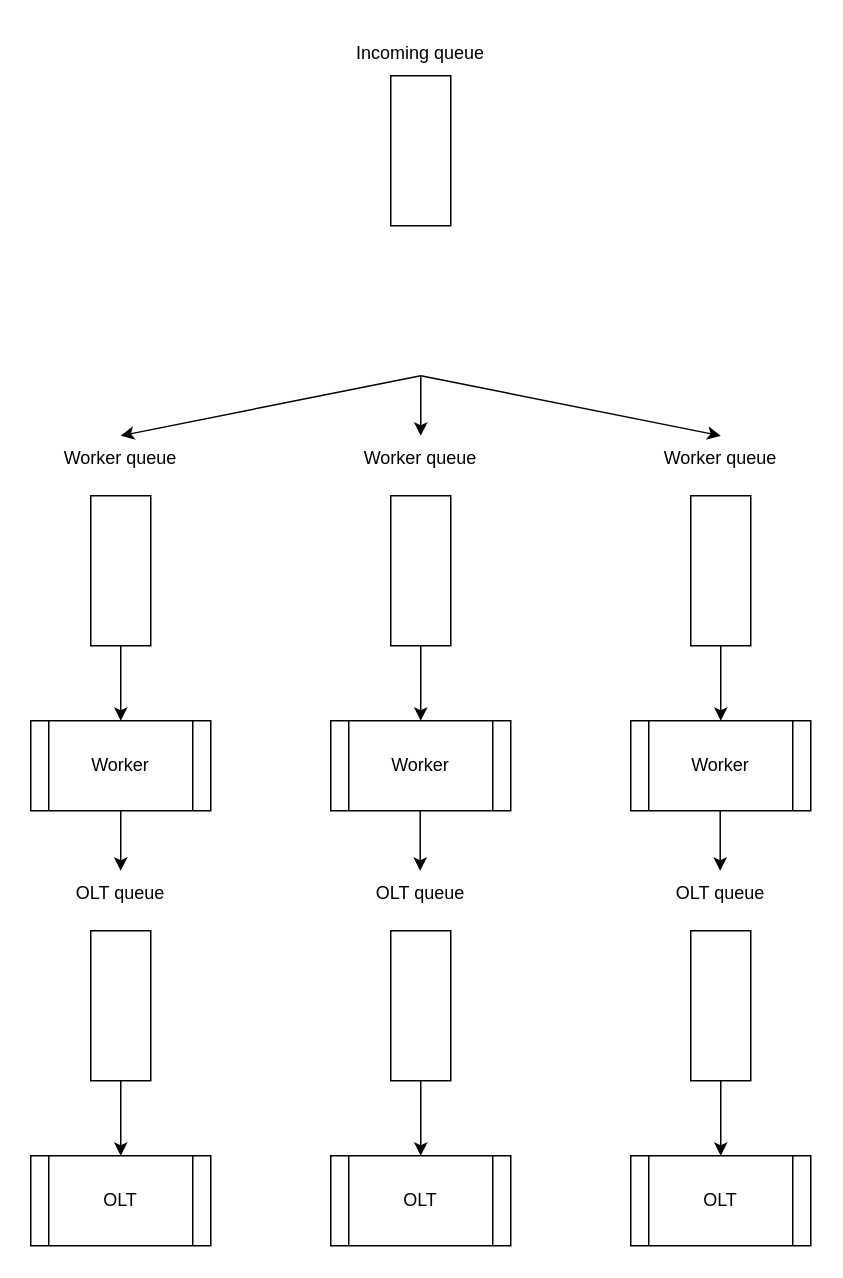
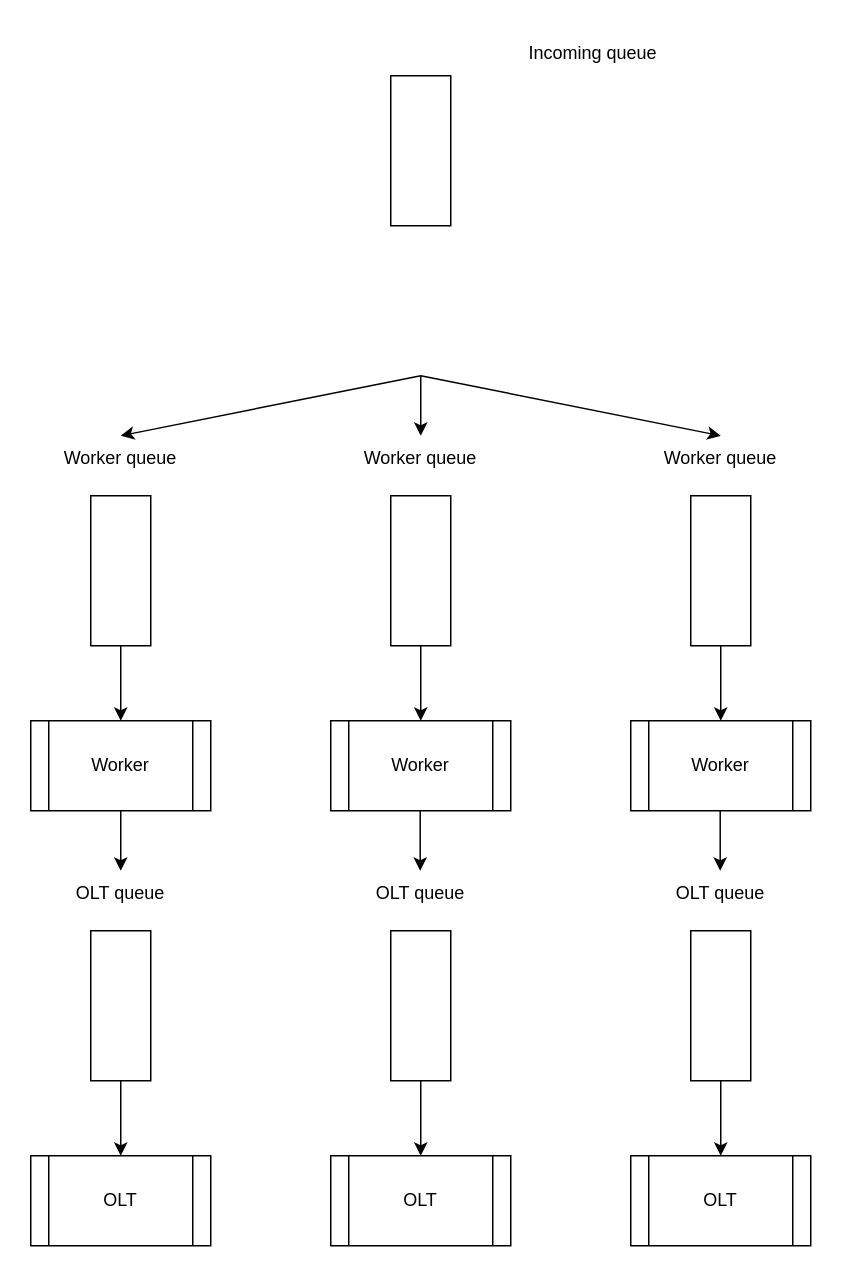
node "Incoming queue": moved (421, 53) -> (593, 53)
